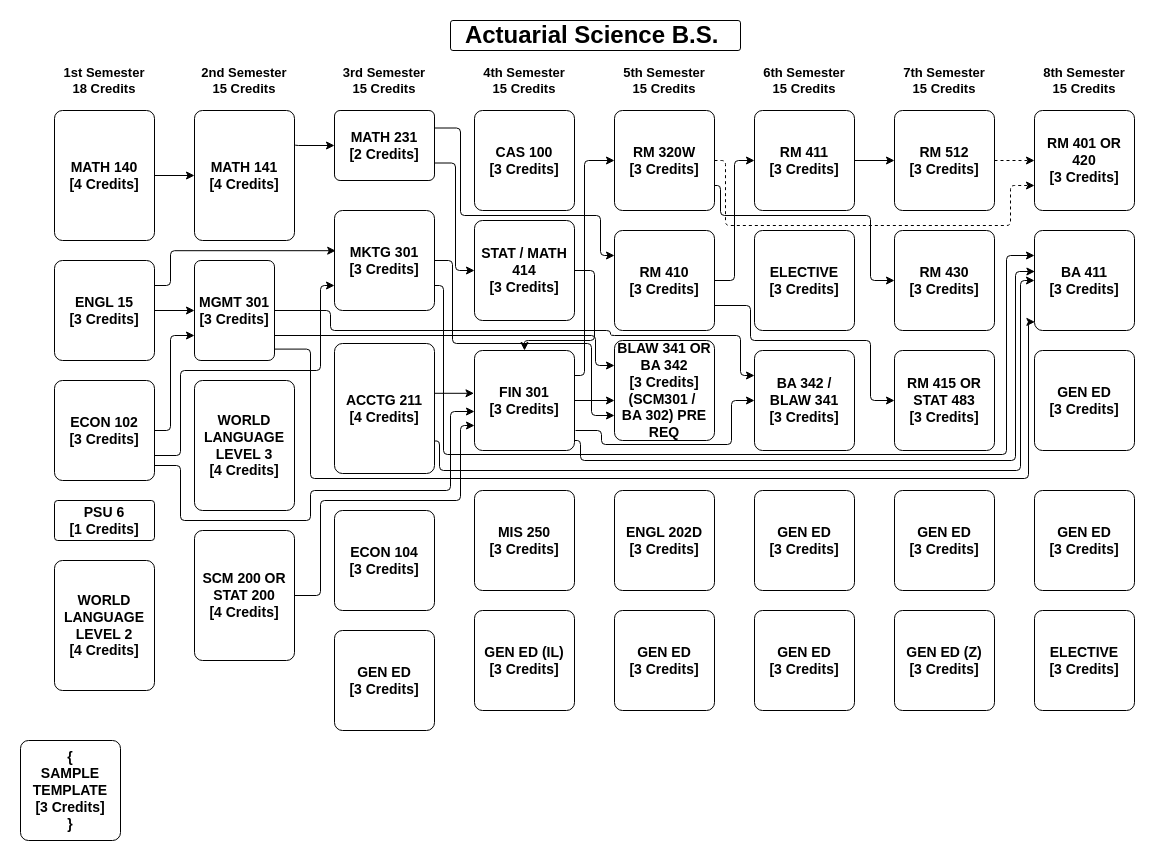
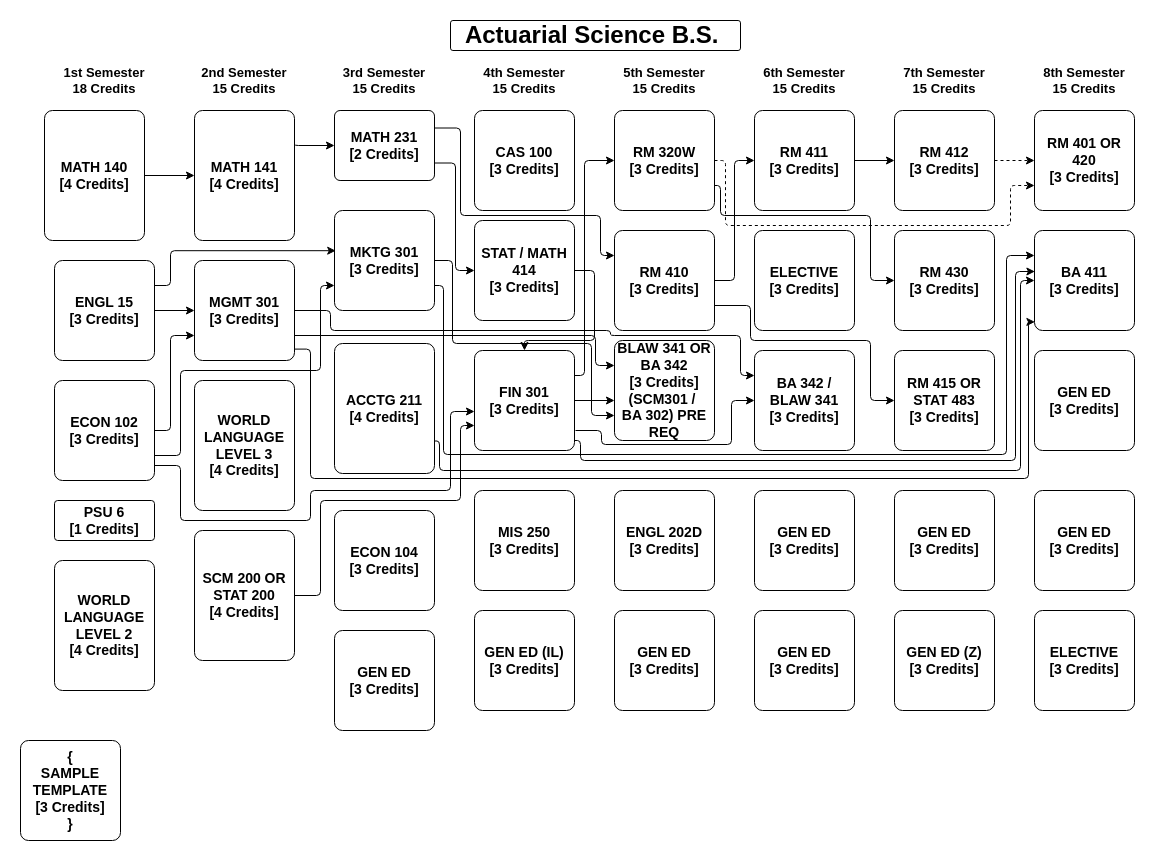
node "RM 512 [3 Credits]": label "RM 512 [3 Credits]" -> "RM 412 [3 Credits]"
node "MATH 140 [4 Credits]": moved (105, 176) -> (95, 176)
node "MGMT 301 [3 Credits]": size 80x100 -> 100x100
edge "ACCTG 211 [4 Credits]" -> "FIN 301 [3 Credits]": removed
